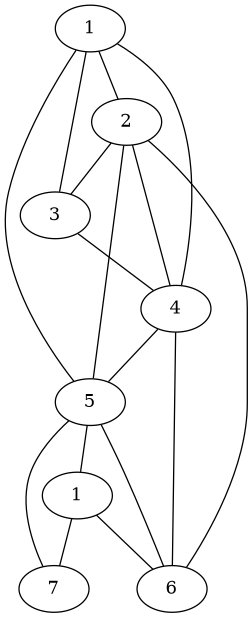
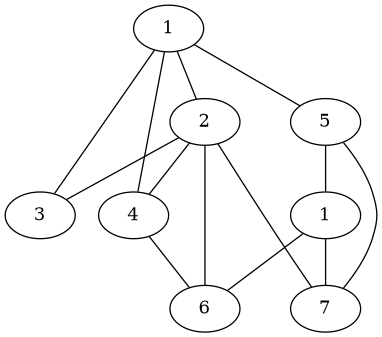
edge "3" -- "4": removed
edge "2" -- "5": now "2" -- "7"
edge "4" -- "5": removed
edge "5" -- "6": removed
